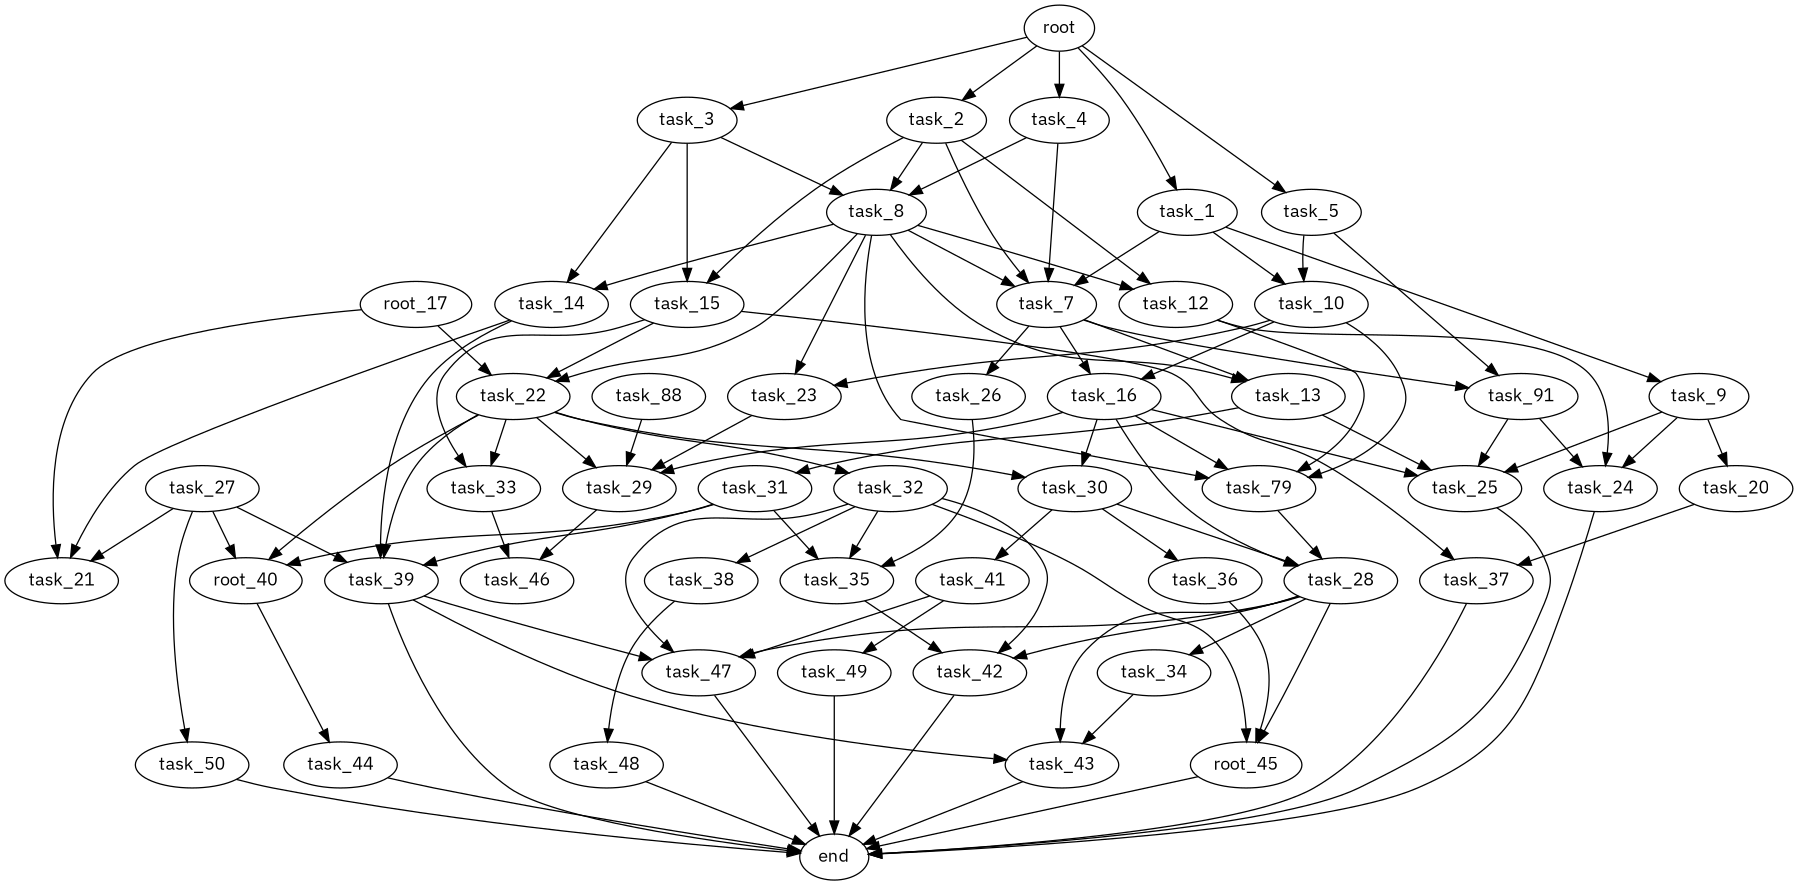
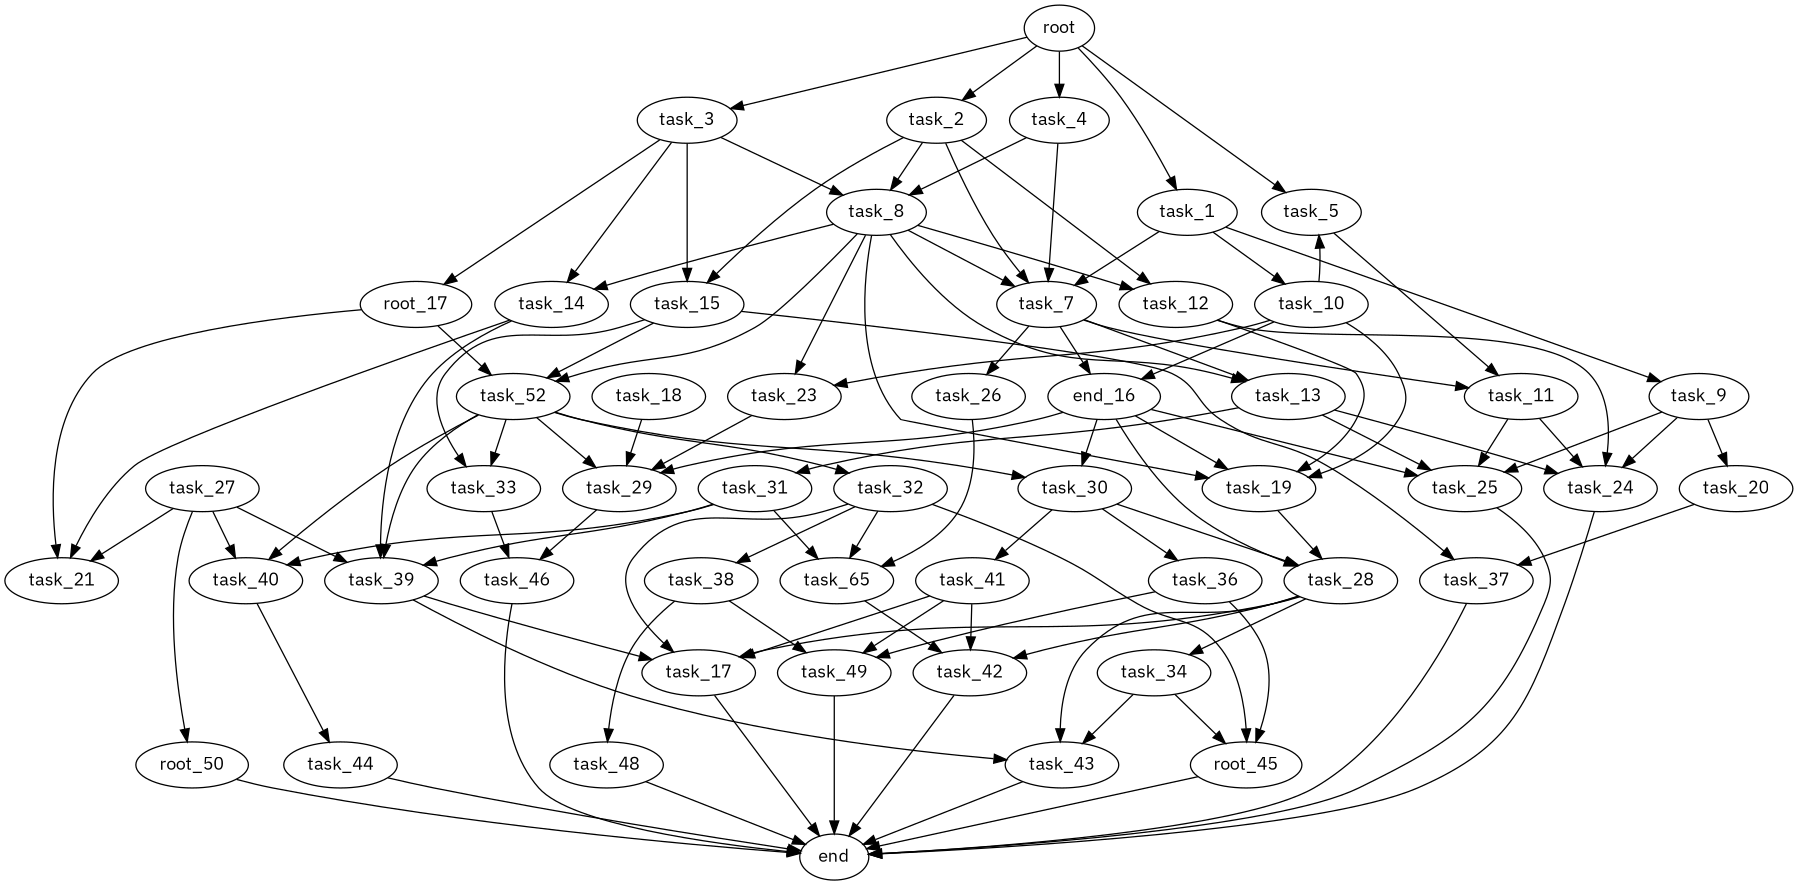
edge "task_3" -> "root_17": added
edge "task_5" -> "task_10": reversed
node "task_22": label "task_22" -> "task_52"
node "task_88": label "task_88" -> "task_18"
node "task_16": label "task_16" -> "end_16"
node "task_91": label "task_91" -> "task_11"
edge "task_13" -> "task_24": added
node "task_79": label "task_79" -> "task_19"
edge "task_32" -> "task_42": now "task_41" -> "task_42"
node "root_40": label "root_40" -> "task_40"
node "task_35": label "task_35" -> "task_65"
edge "task_36" -> "task_49": added
edge "task_38" -> "task_49": added
edge "task_28" -> "root_45": now "task_34" -> "root_45"
node "task_47": label "task_47" -> "task_17"
node "task_50": label "task_50" -> "root_50"
edge "task_39" -> "end": now "task_46" -> "end"
